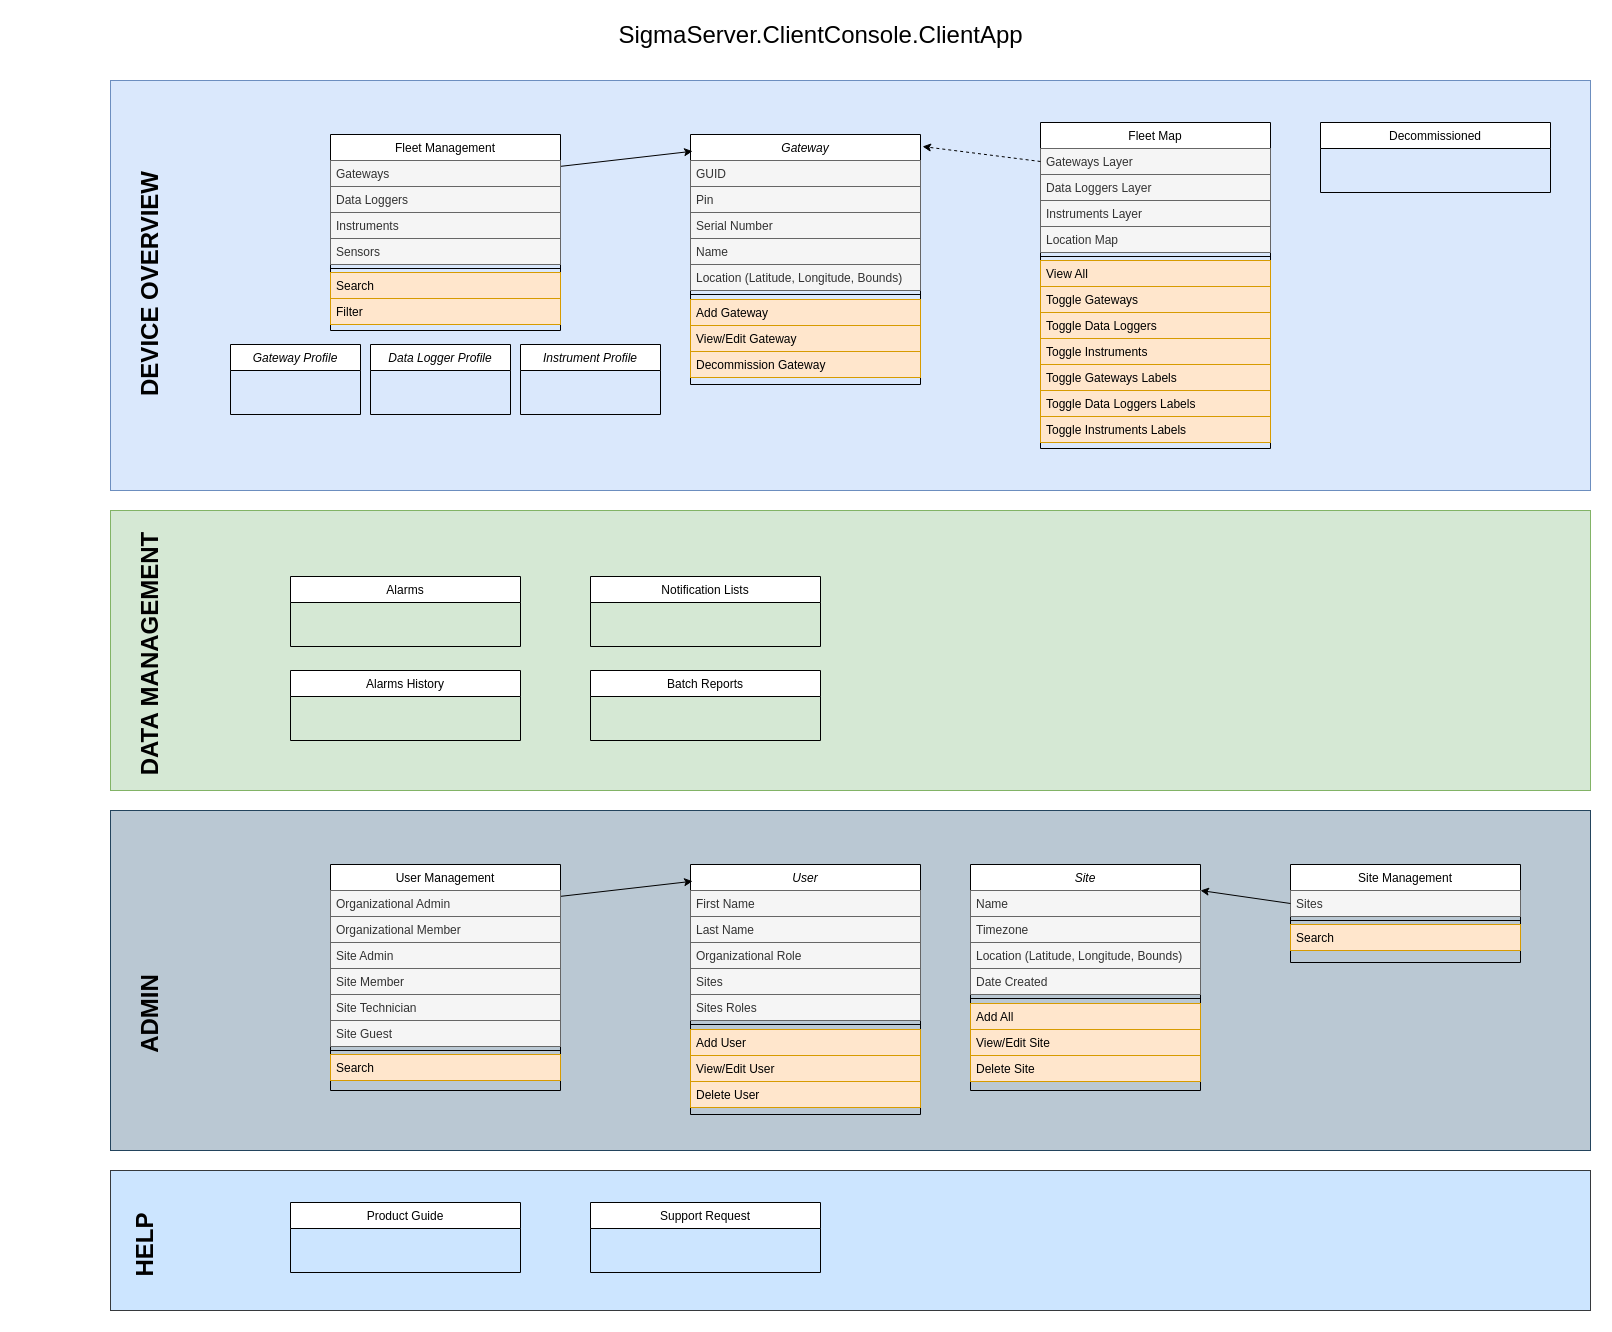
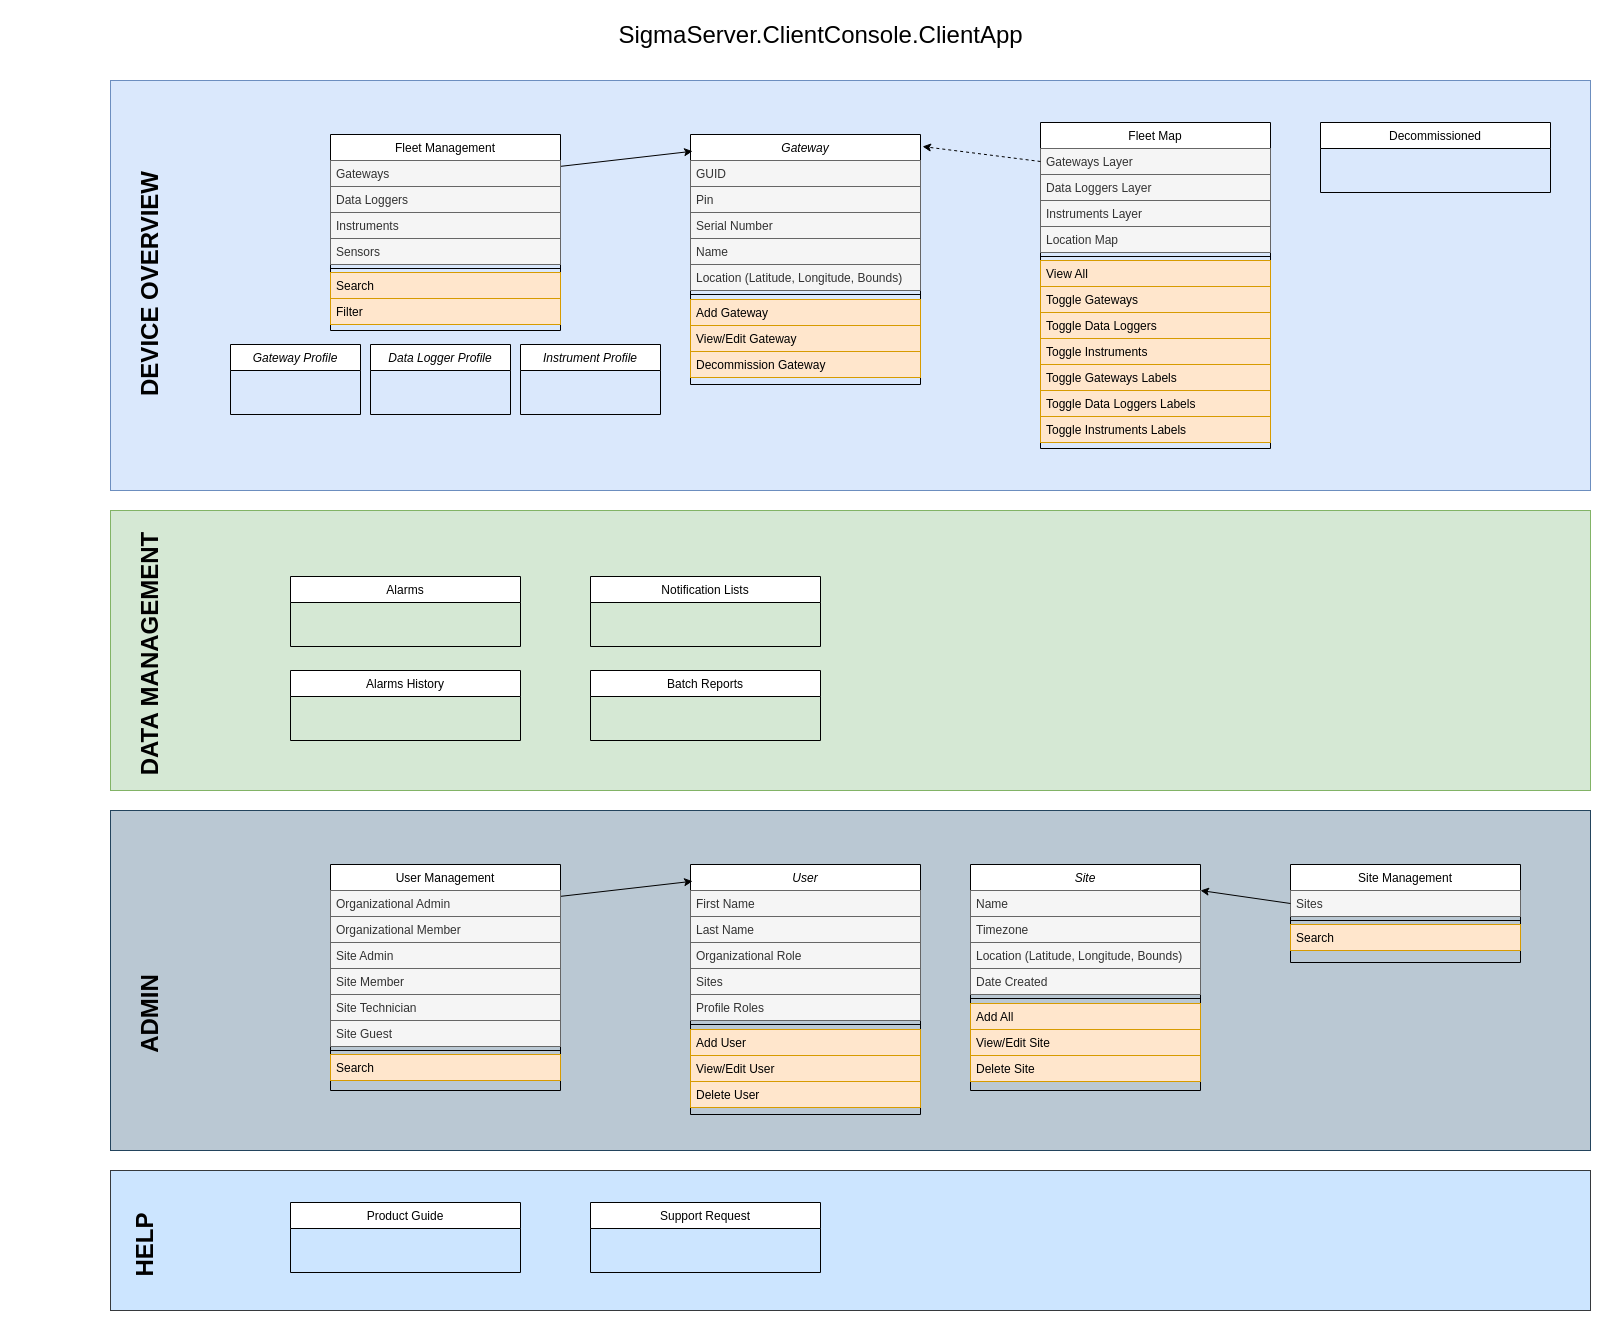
node "Sites Roles": label "Sites Roles" -> "Profile Roles"
